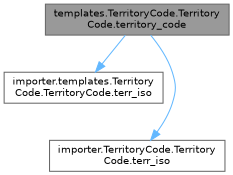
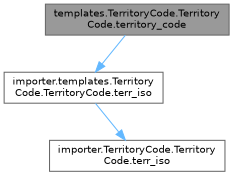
edge "templates.TerritoryCode.Territory Code.territory_code" -> "importer.TerritoryCode.Territory Code.terr_iso": now "importer.templates.Territory Code.TerritoryCode.terr_iso" -> "importer.TerritoryCode.Territory Code.terr_iso"
